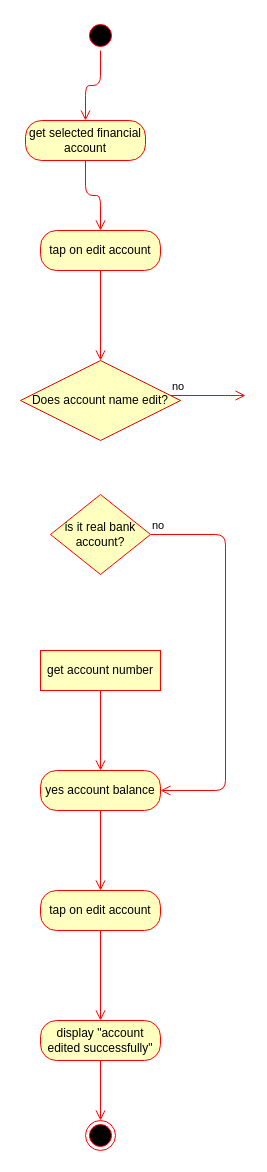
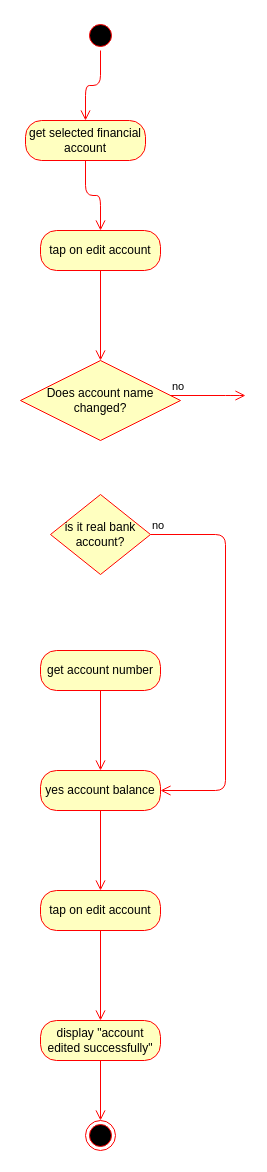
node "Does account name edit?": label "Does account name edit?" -> "Does account name changed?"
node "get account number": shape rectangle -> rounded rectangle
